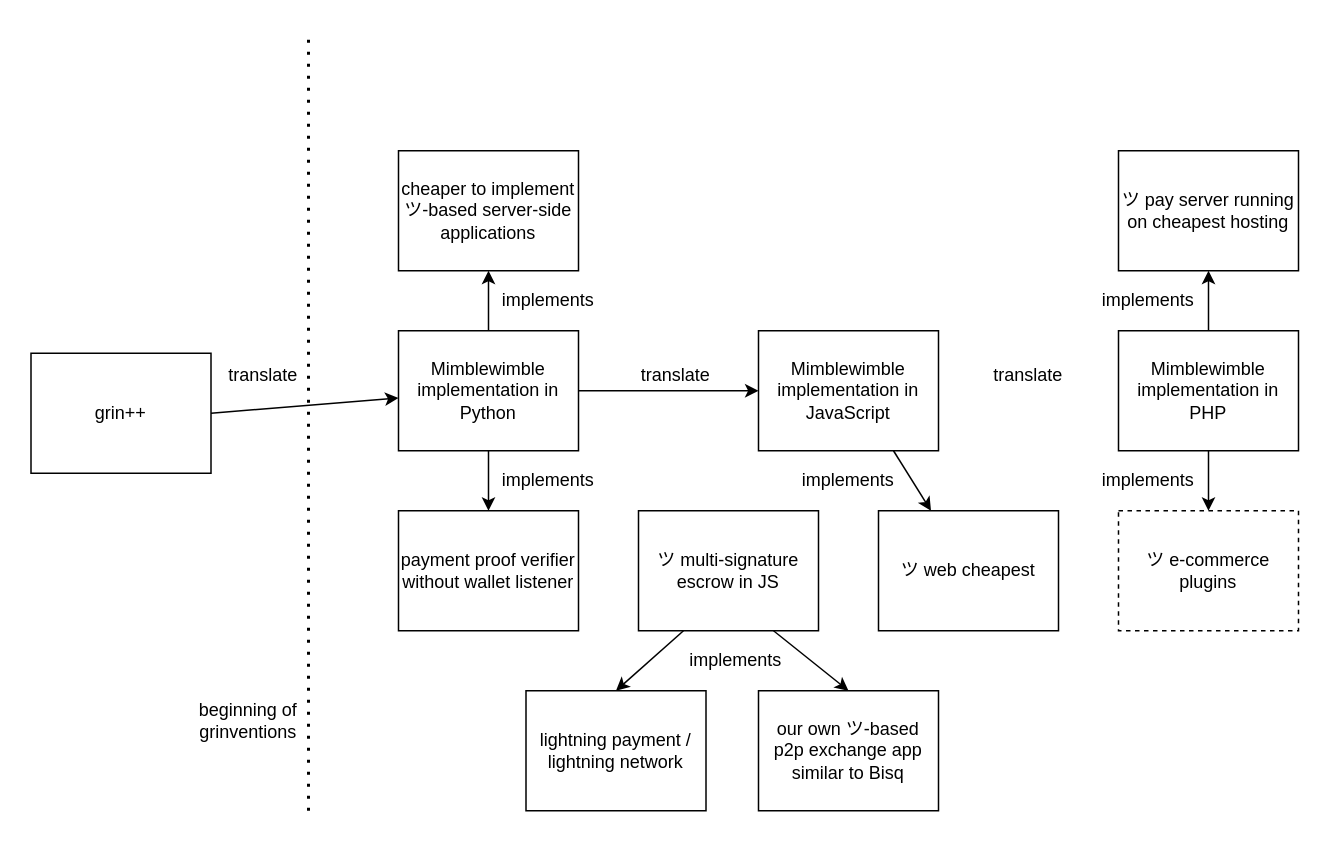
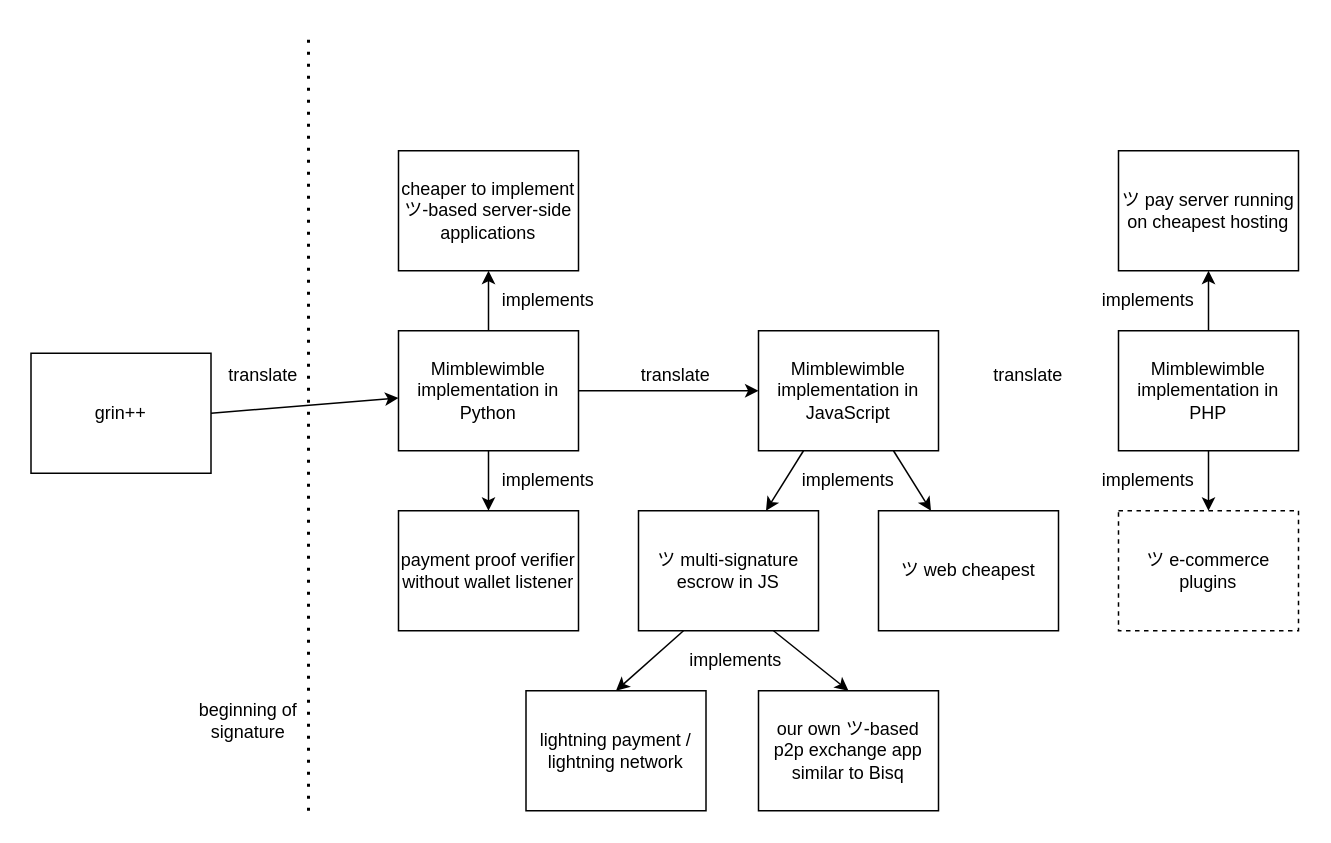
edge "Mimblewimble implementation in JavaScript" -> "ツ multi-signature escrow in JS": added
node "beginning of grinventions": label "beginning of grinventions" -> "beginning of signature"
